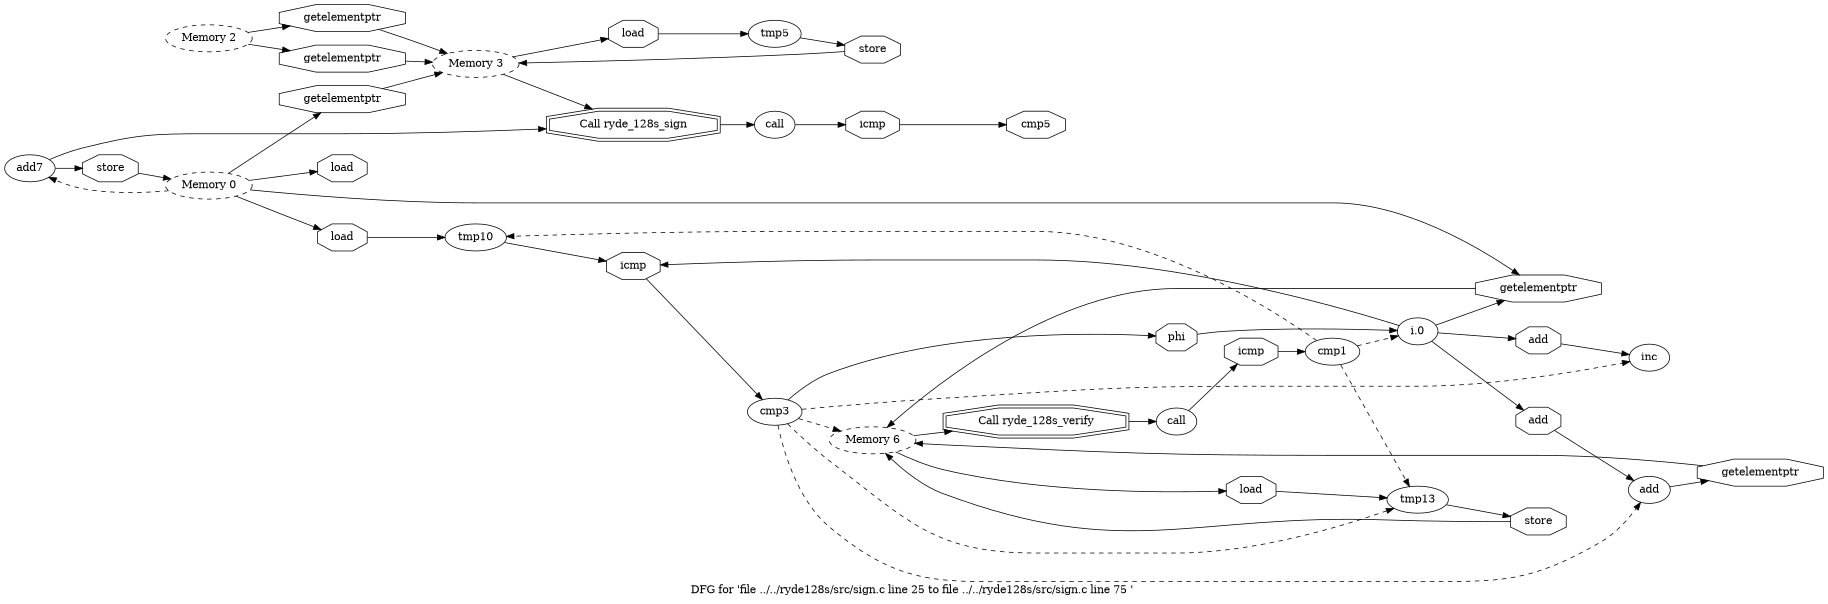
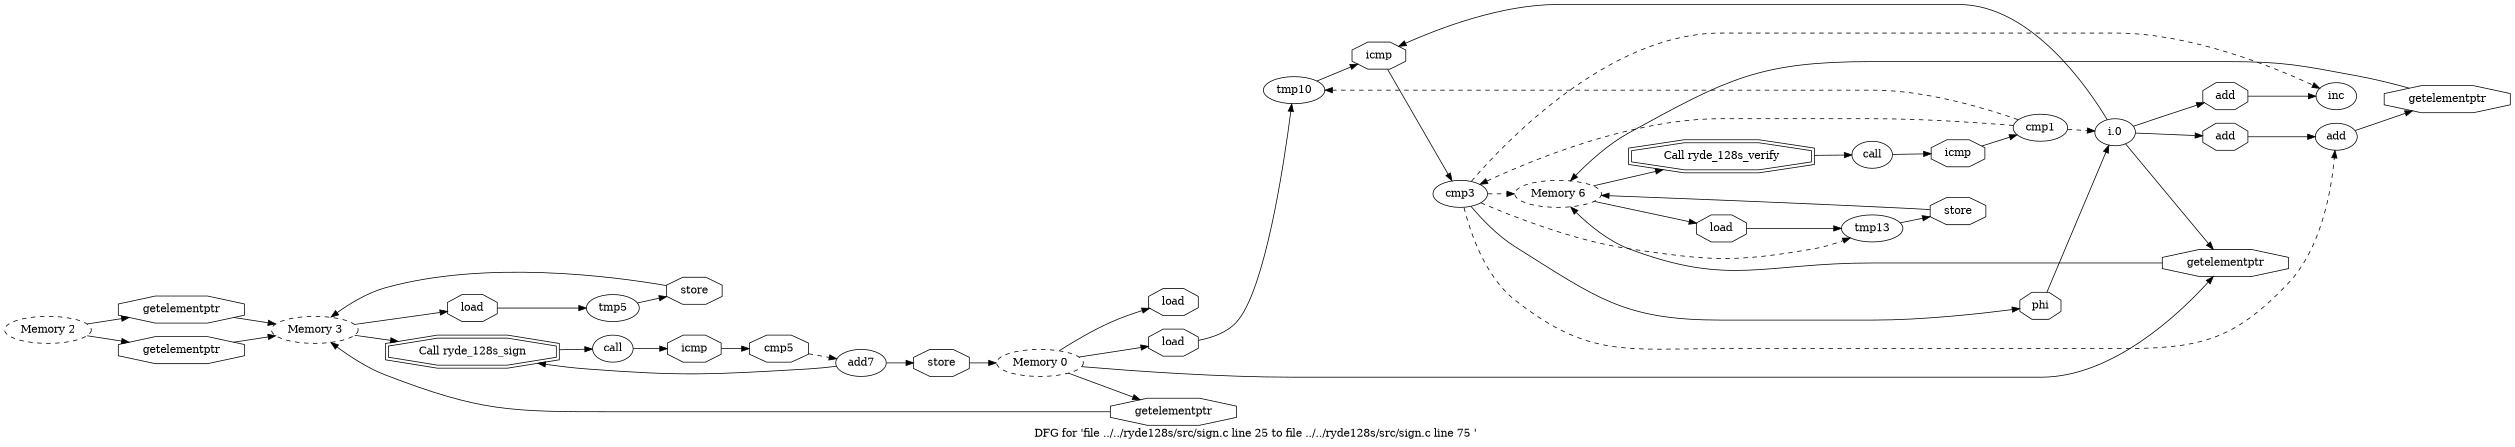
edge "Memory 0" -> "add7": now "cmp5" -> "add7"
edge "cmp1" -> "tmp13": now "cmp1" -> "cmp3"
